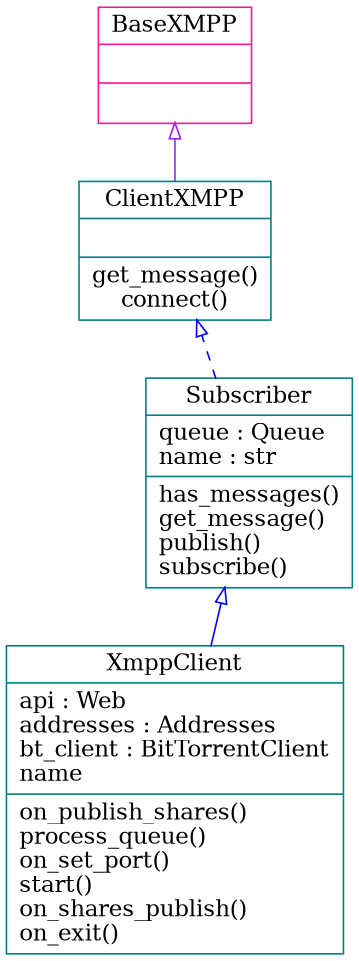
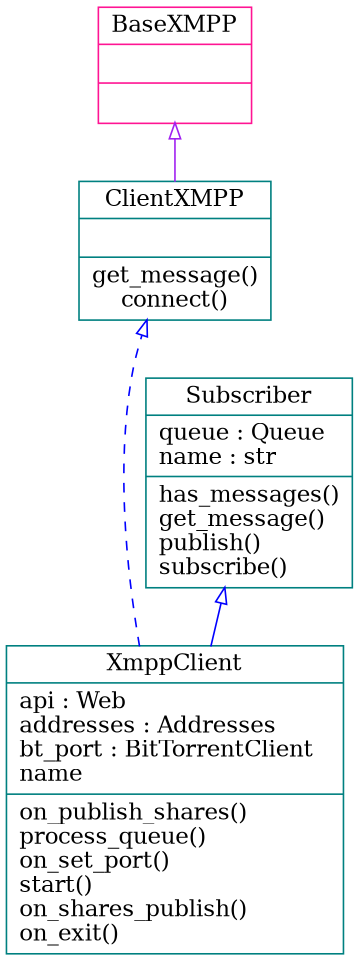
edge "Subscriber" -> "ClientXMPP": now "XmppClient" -> "ClientXMPP"
node "XmppClient": text "bt_client : BitTorrentClient" -> "bt_port : BitTorrentClient"
